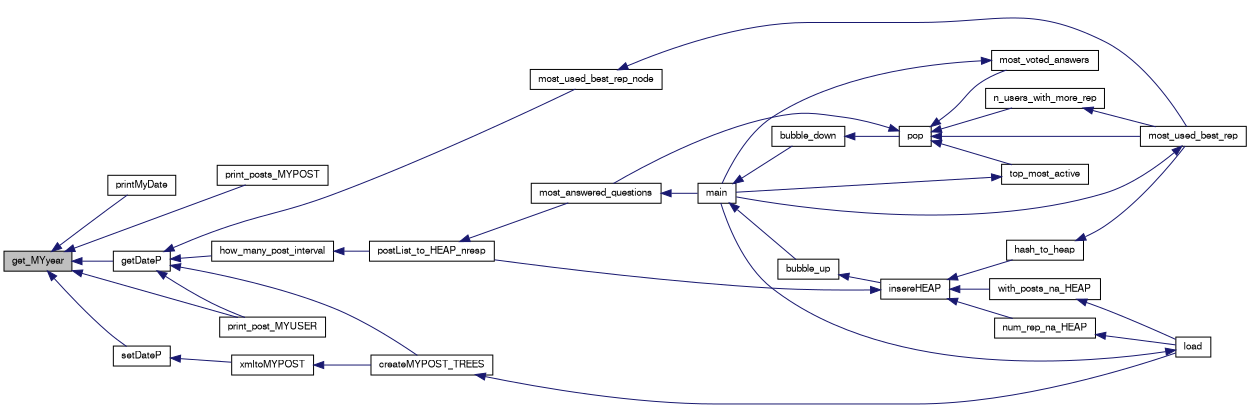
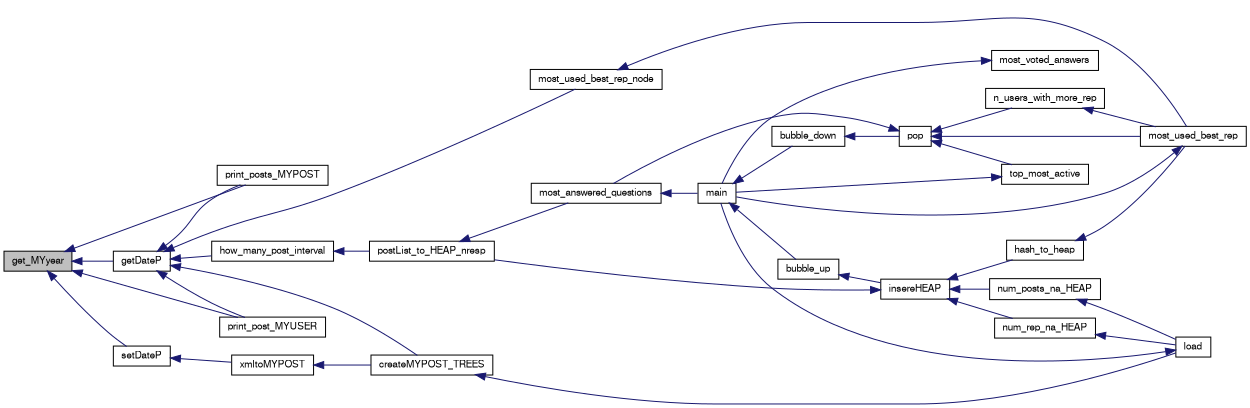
edge "most_voted_answers" -> "pop": removed
node "printMyDate": removed
edge "print_posts_MYPOST" -> "getDateP": added
node "with_posts_na_HEAP": label "with_posts_na_HEAP" -> "num_posts_na_HEAP"
